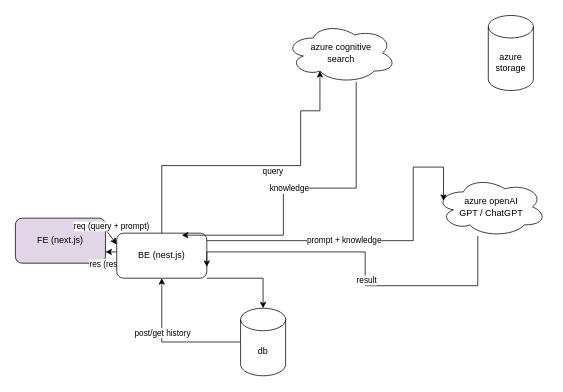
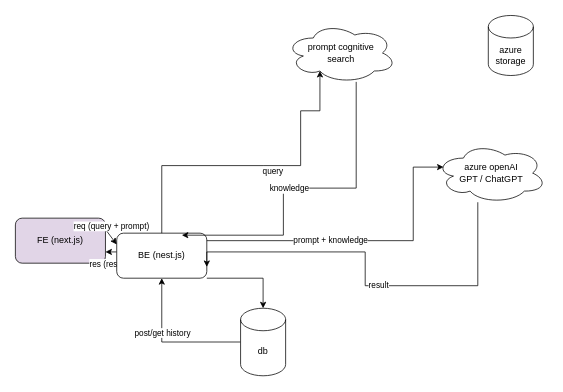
node "azure cognitivesearch": label "azure cognitivesearch" -> "prompt cognitivesearch"
node "azure storage": size 45x75 -> 45x60
node "azure openAI GPT / ChatGPT": moved (491, 207) -> (491, 173)
